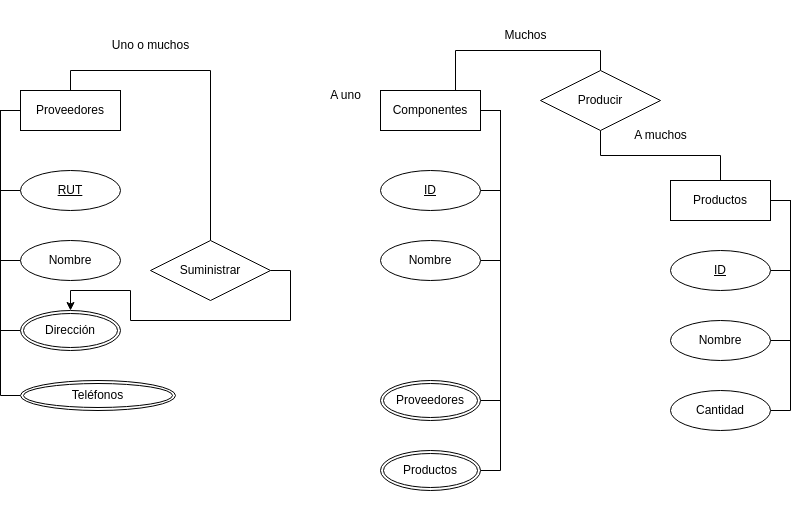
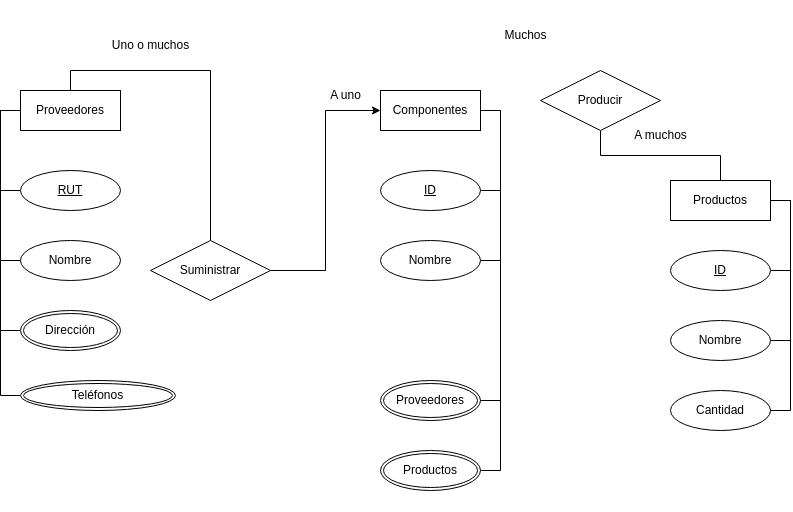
edge "Producir" -- "Componentes": removed
edge "Suministrar" -> "Dirección": now "Suministrar" -> "Componentes"
